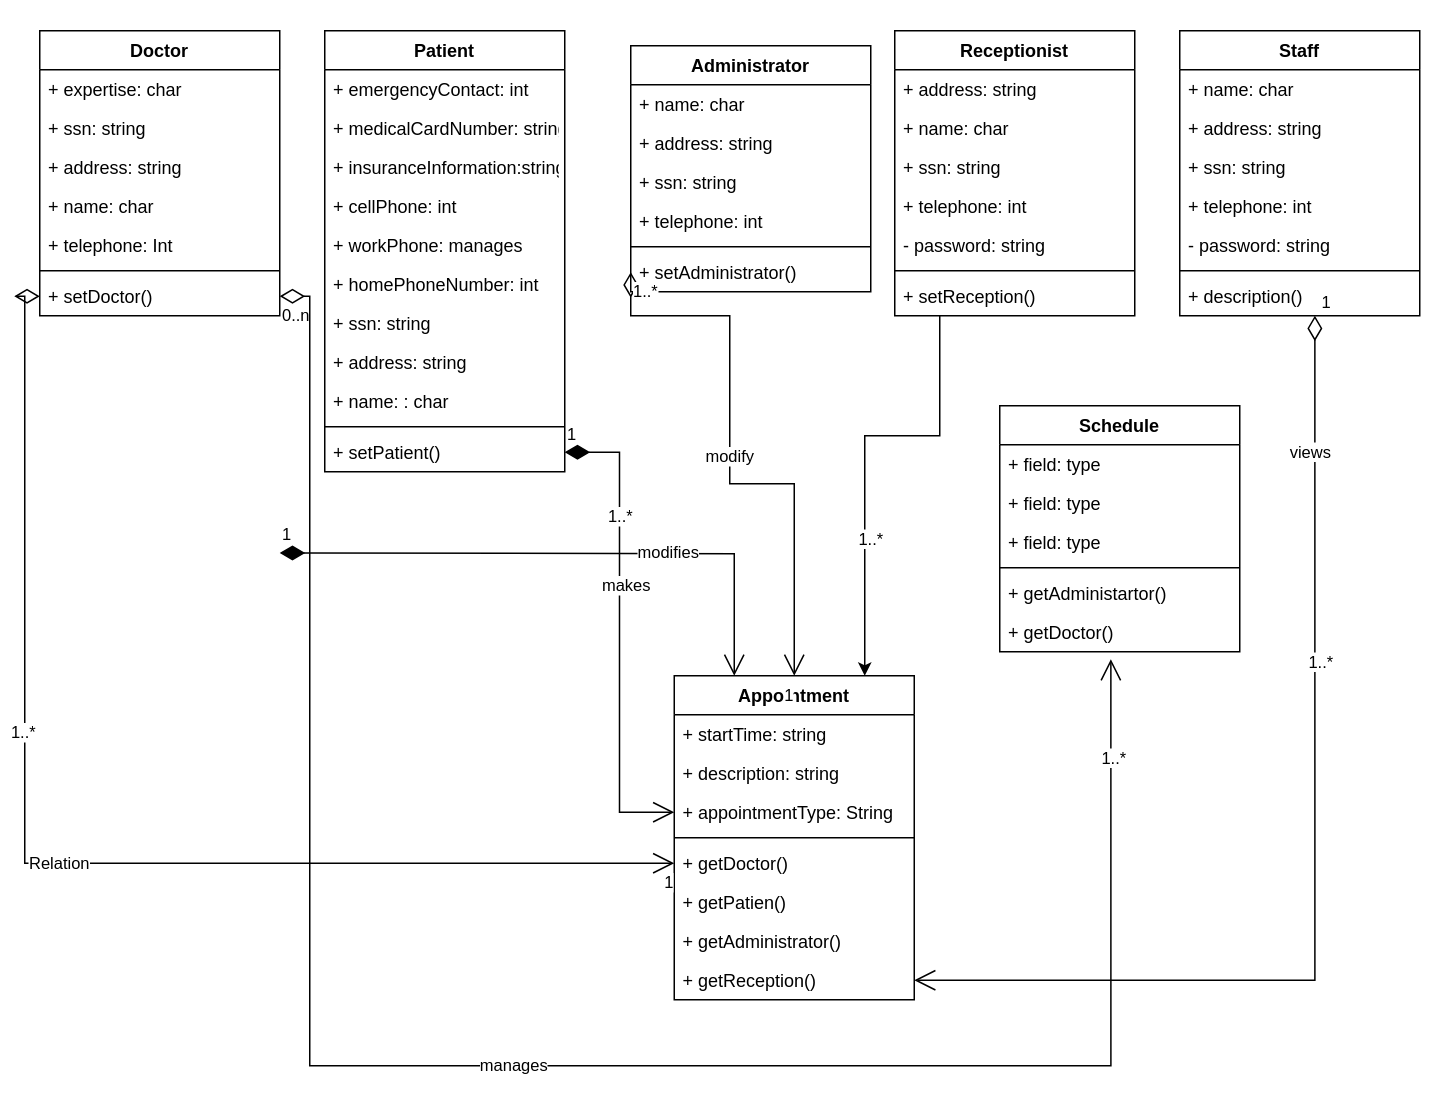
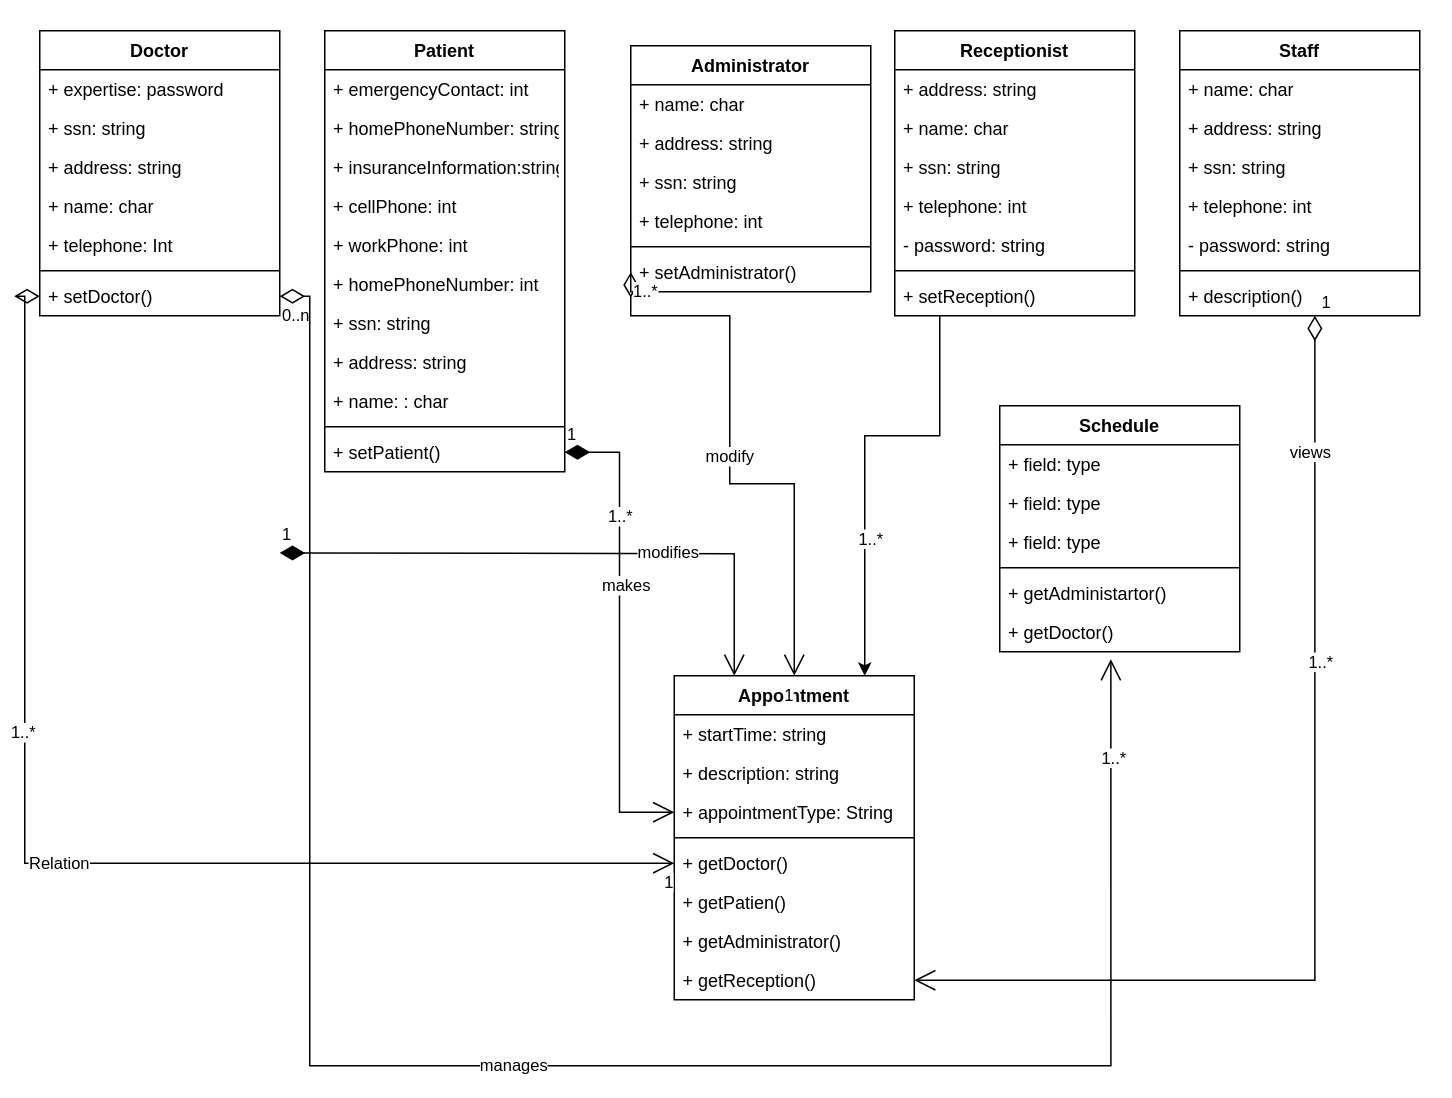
node "+ expertise: char": label "+ expertise: char" -> "+ expertise: password"
node "+ medicalCardNumber: string": label "+ medicalCardNumber: string" -> "+ homePhoneNumber: string"
node "+ workPhone: manages": label "+ workPhone: manages" -> "+ workPhone: int"
